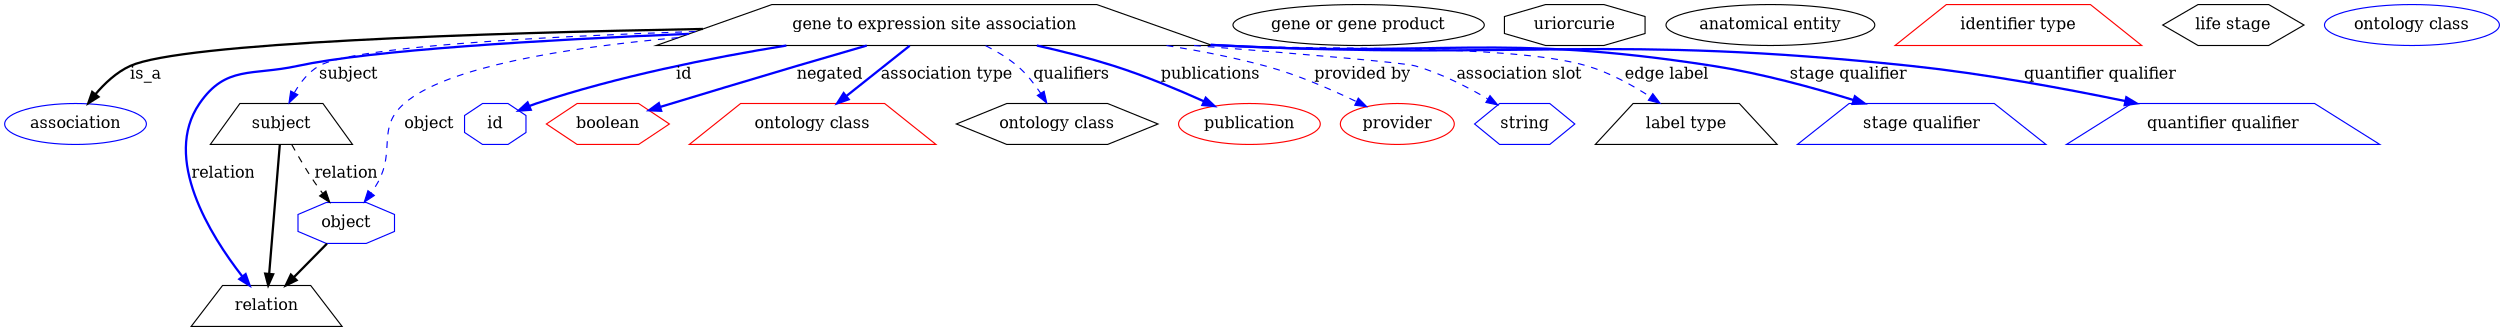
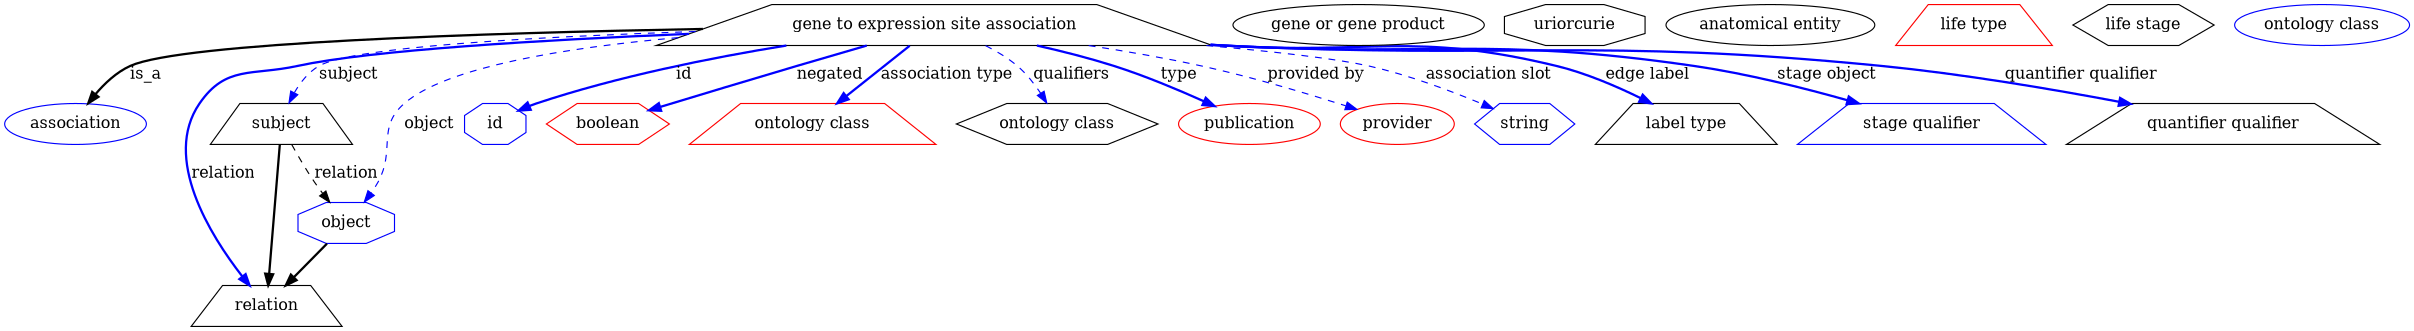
node "identifier type": label "identifier type" -> "life type"
edge "gene to expression site association" -> "label type": style dashed -> bold
edge "gene to expression site association" -> "publication": label "publications" -> "type"
edge "gene to expression site association" -> "stage qualifier": label "stage qualifier" -> "stage object"
node "quantifier qualifier": color blue -> black
